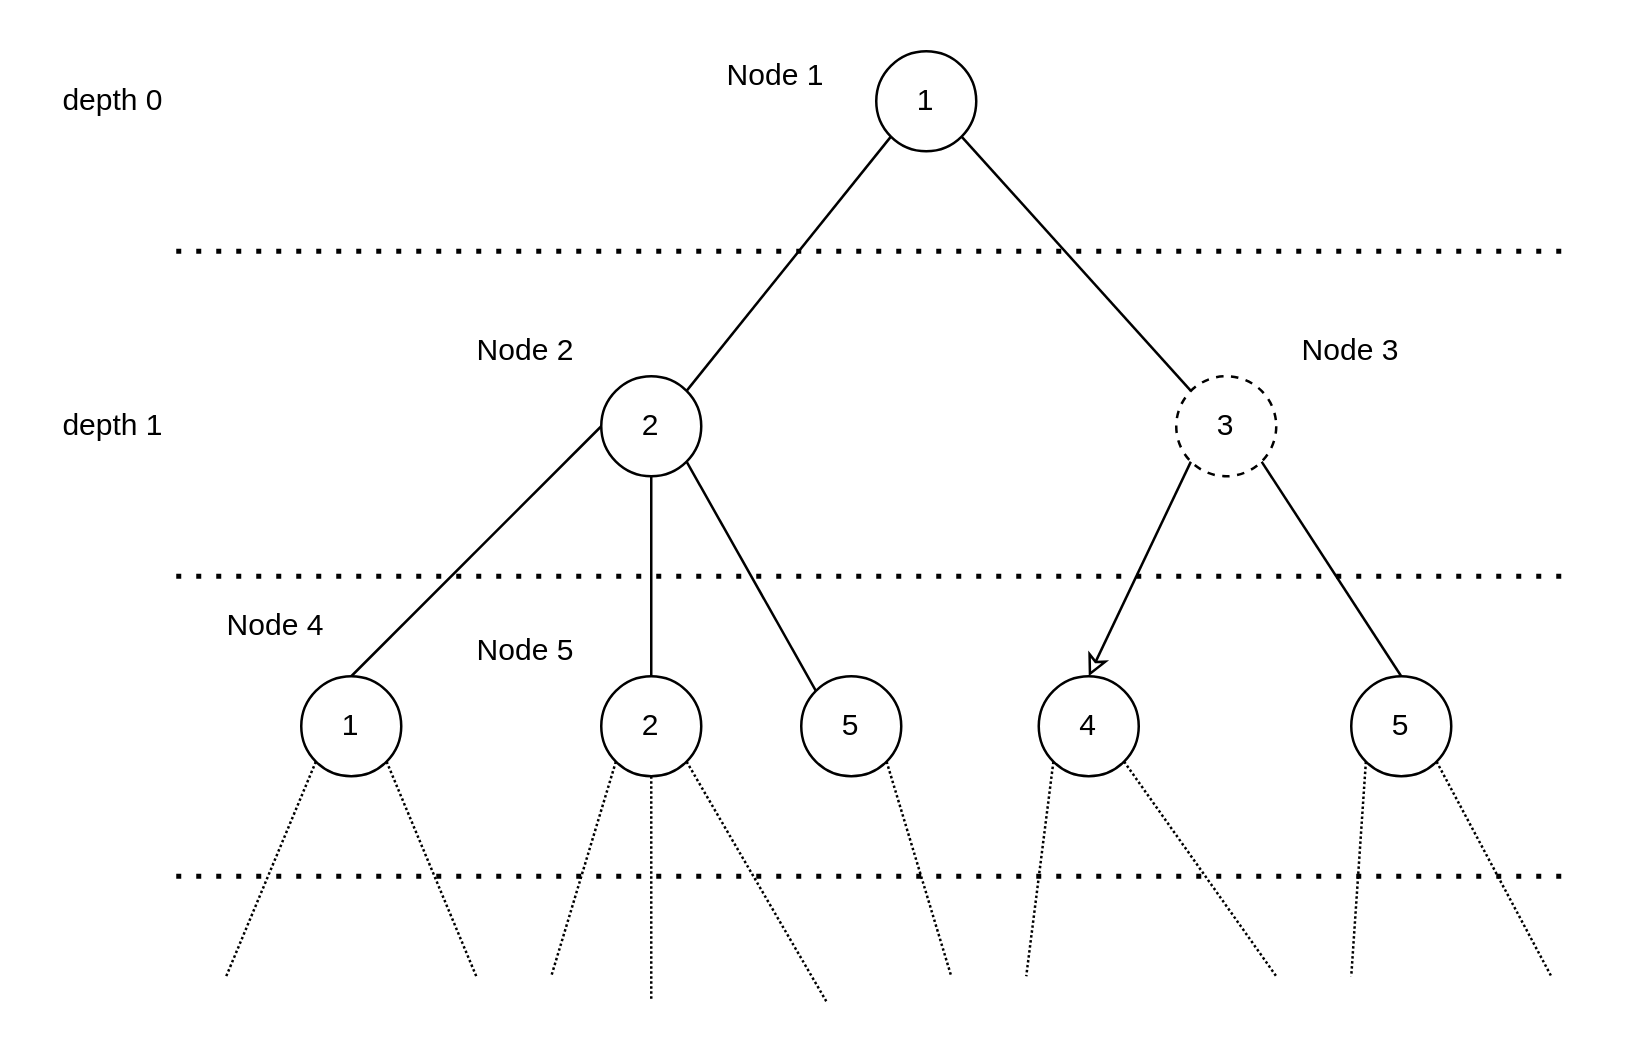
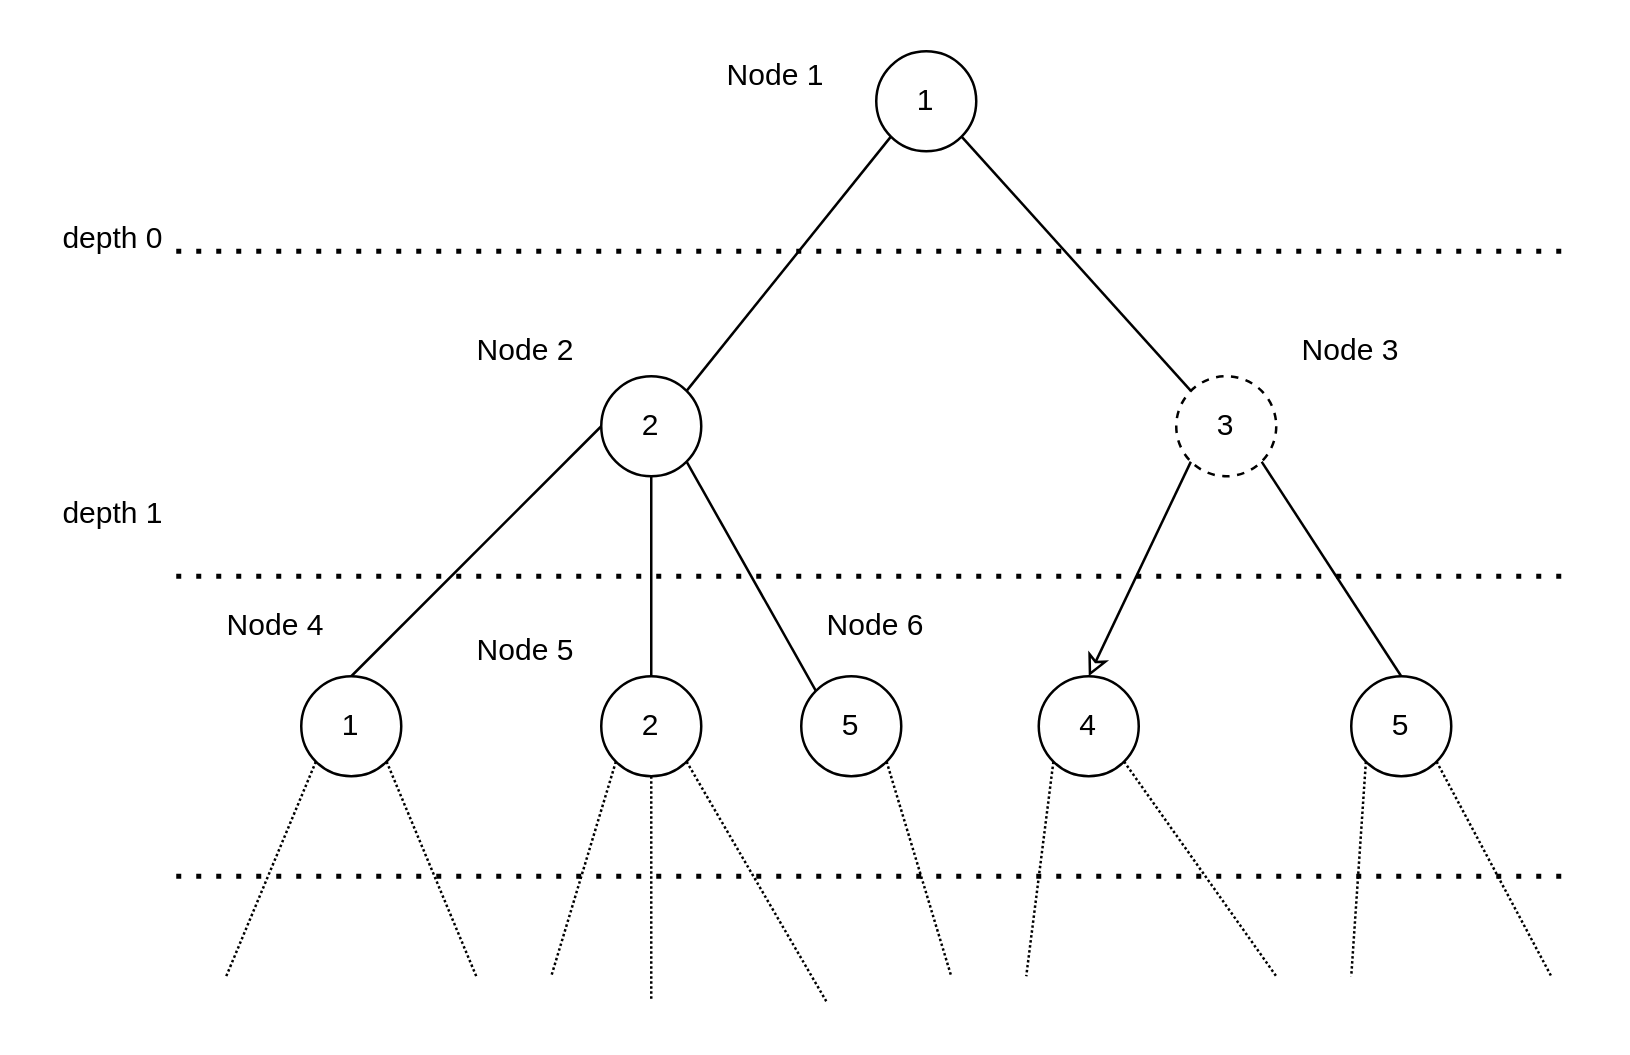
node "depth 0": moved (114, 101) -> (114, 239)
node "depth 1": moved (114, 426) -> (114, 514)
node "Node 6": added
